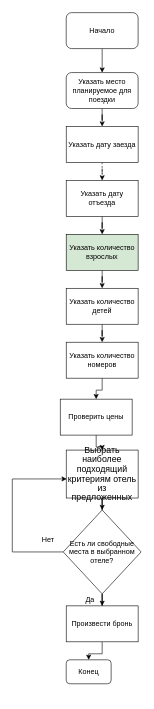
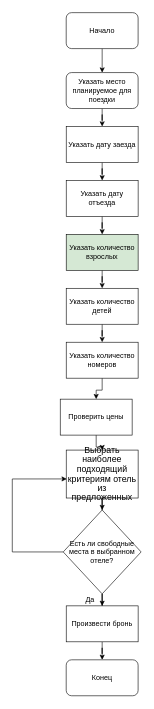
edge "Указать дату заезда" -> "Указать дату отъезда": style dashed -> solid
node "Нет": removed
node "Конец": size 45x24 -> 72x36
